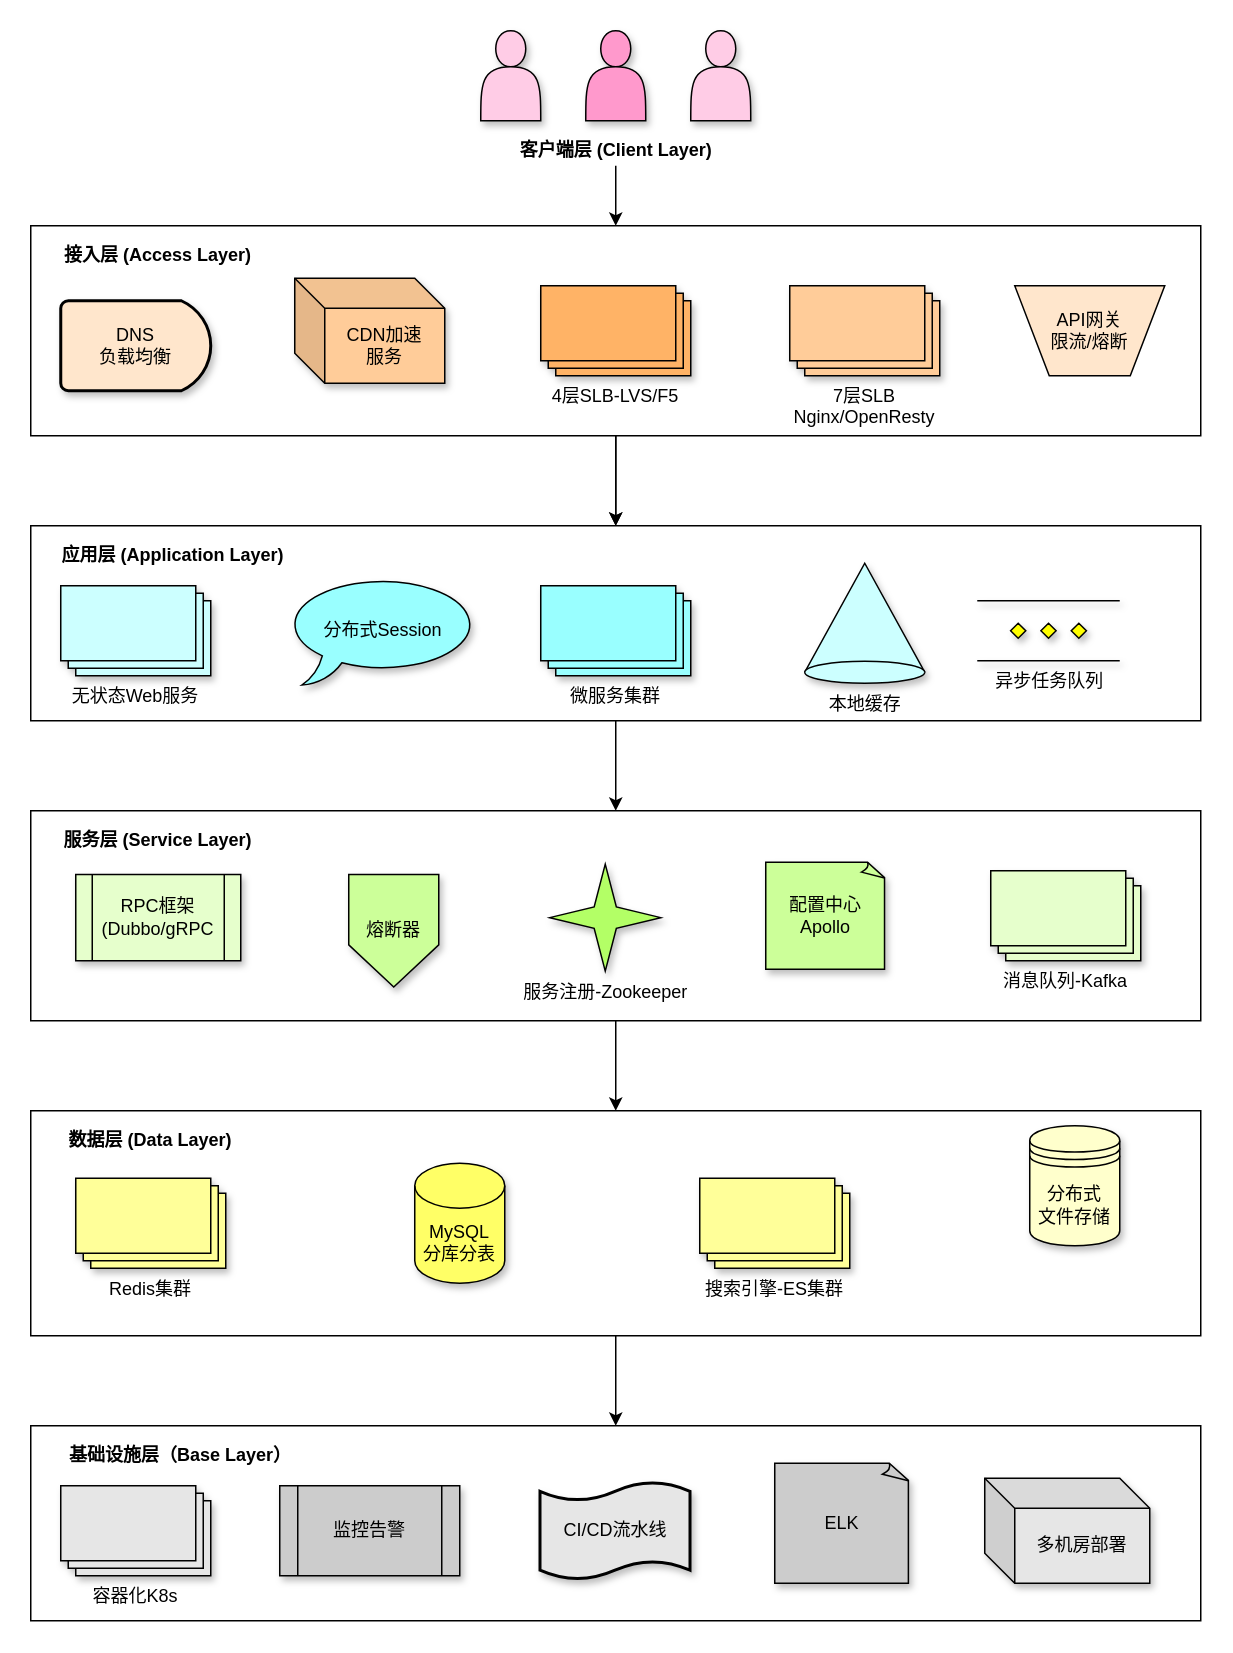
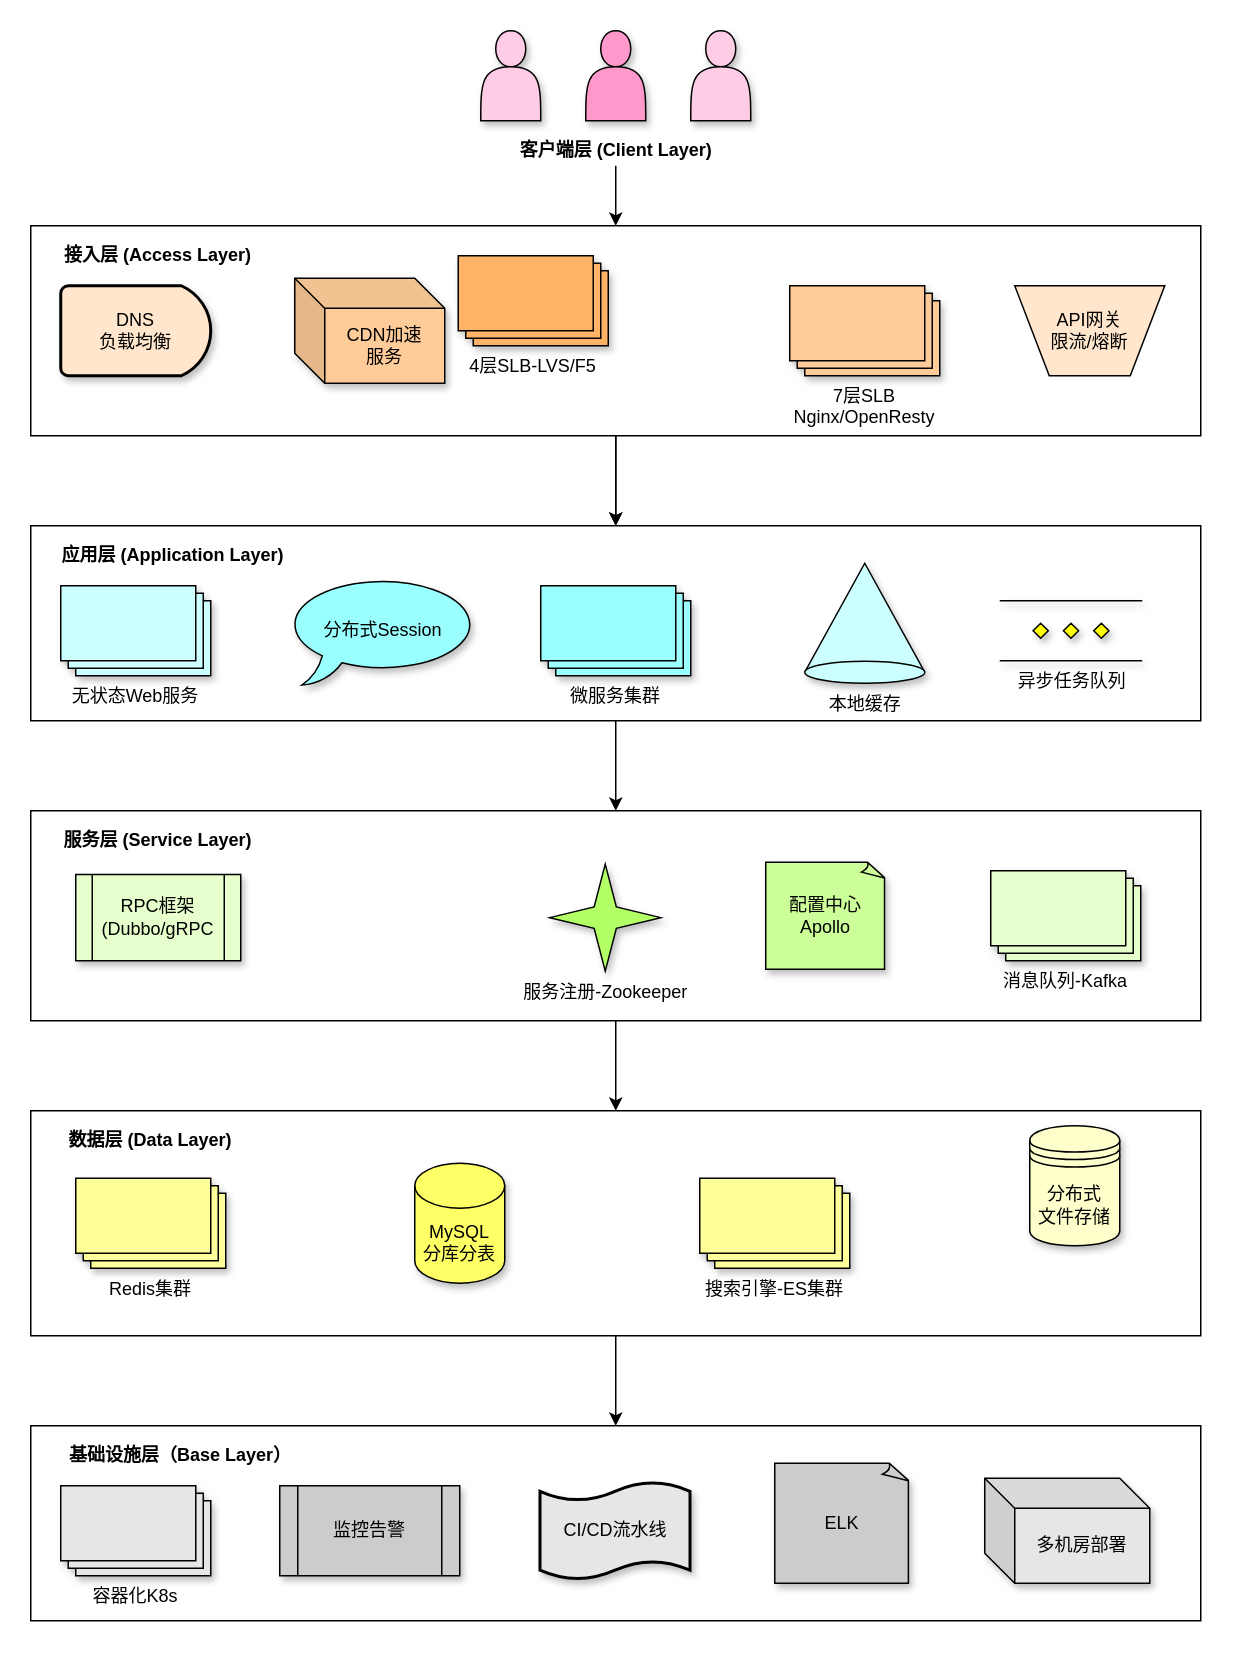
node "4层SLB-LVS/F5": moved (616, 331) -> (533, 301)
node "DNS 负载均衡": moved (136, 346) -> (136, 331)
node "异步任务队列": moved (1049, 631) -> (1071, 631)
node "熔断器": removed
